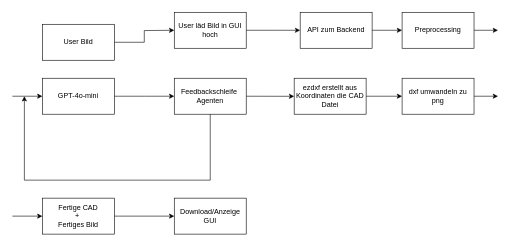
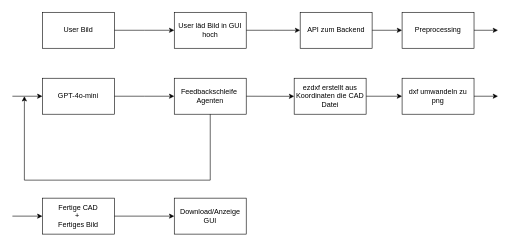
node "User Bild": moved (78, 42) -> (78, 30)
